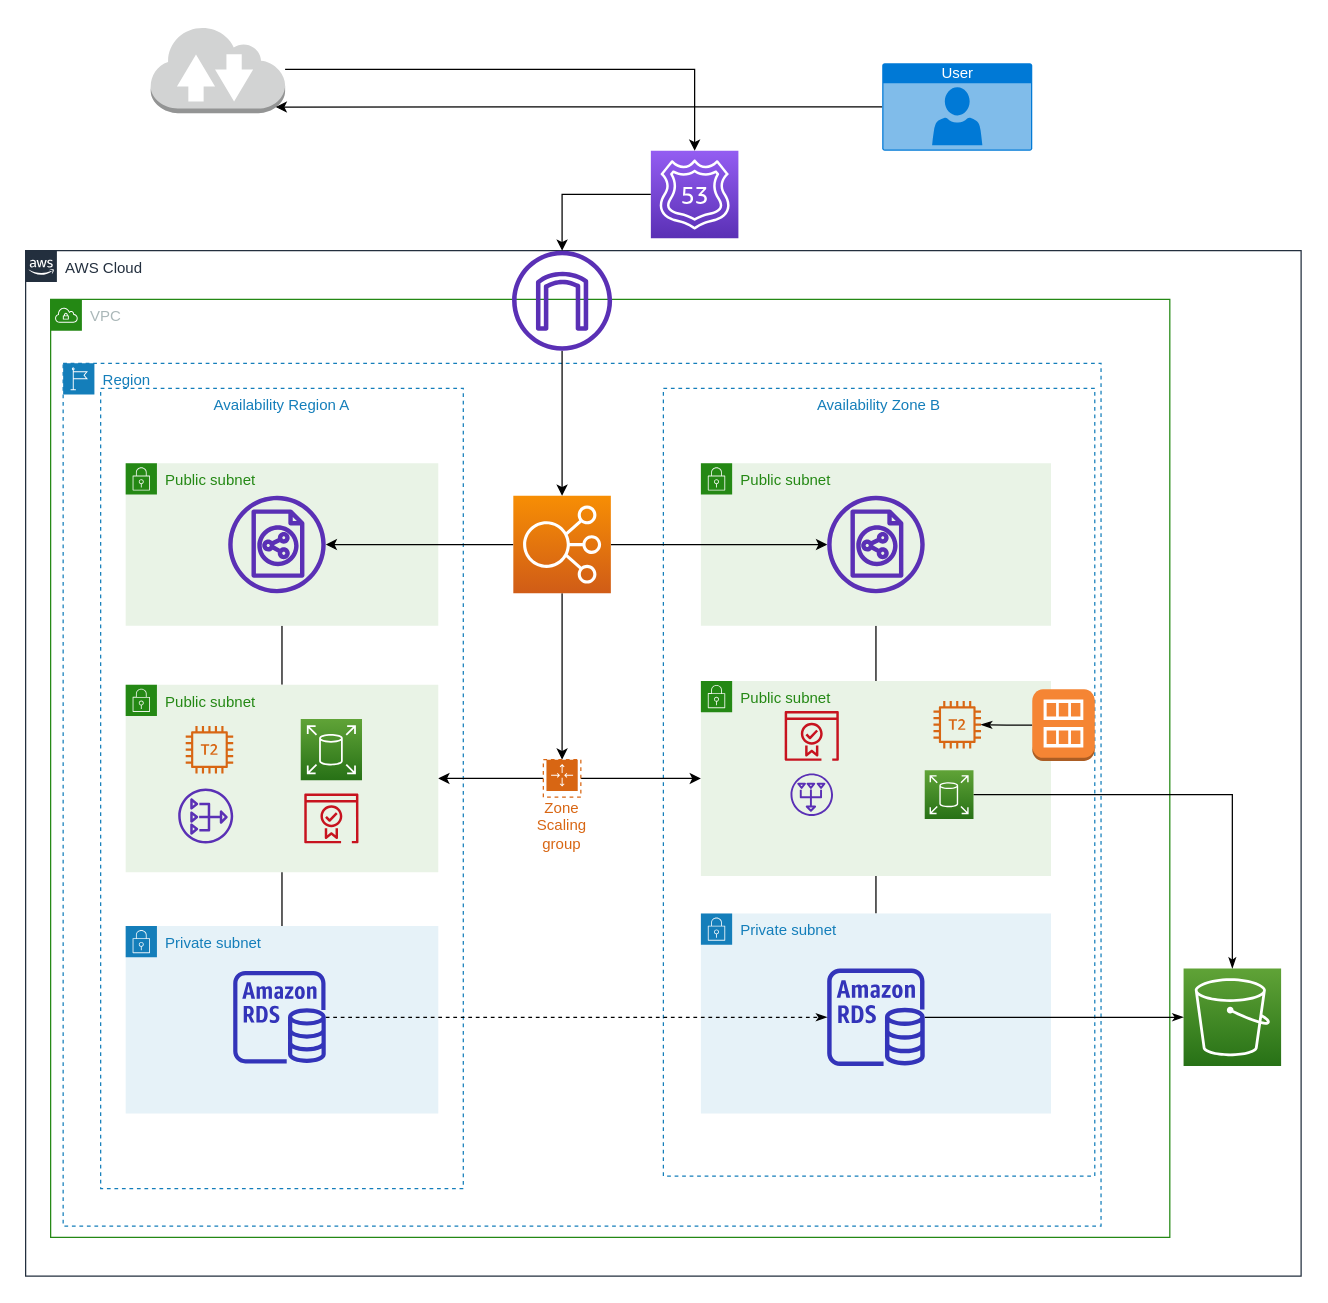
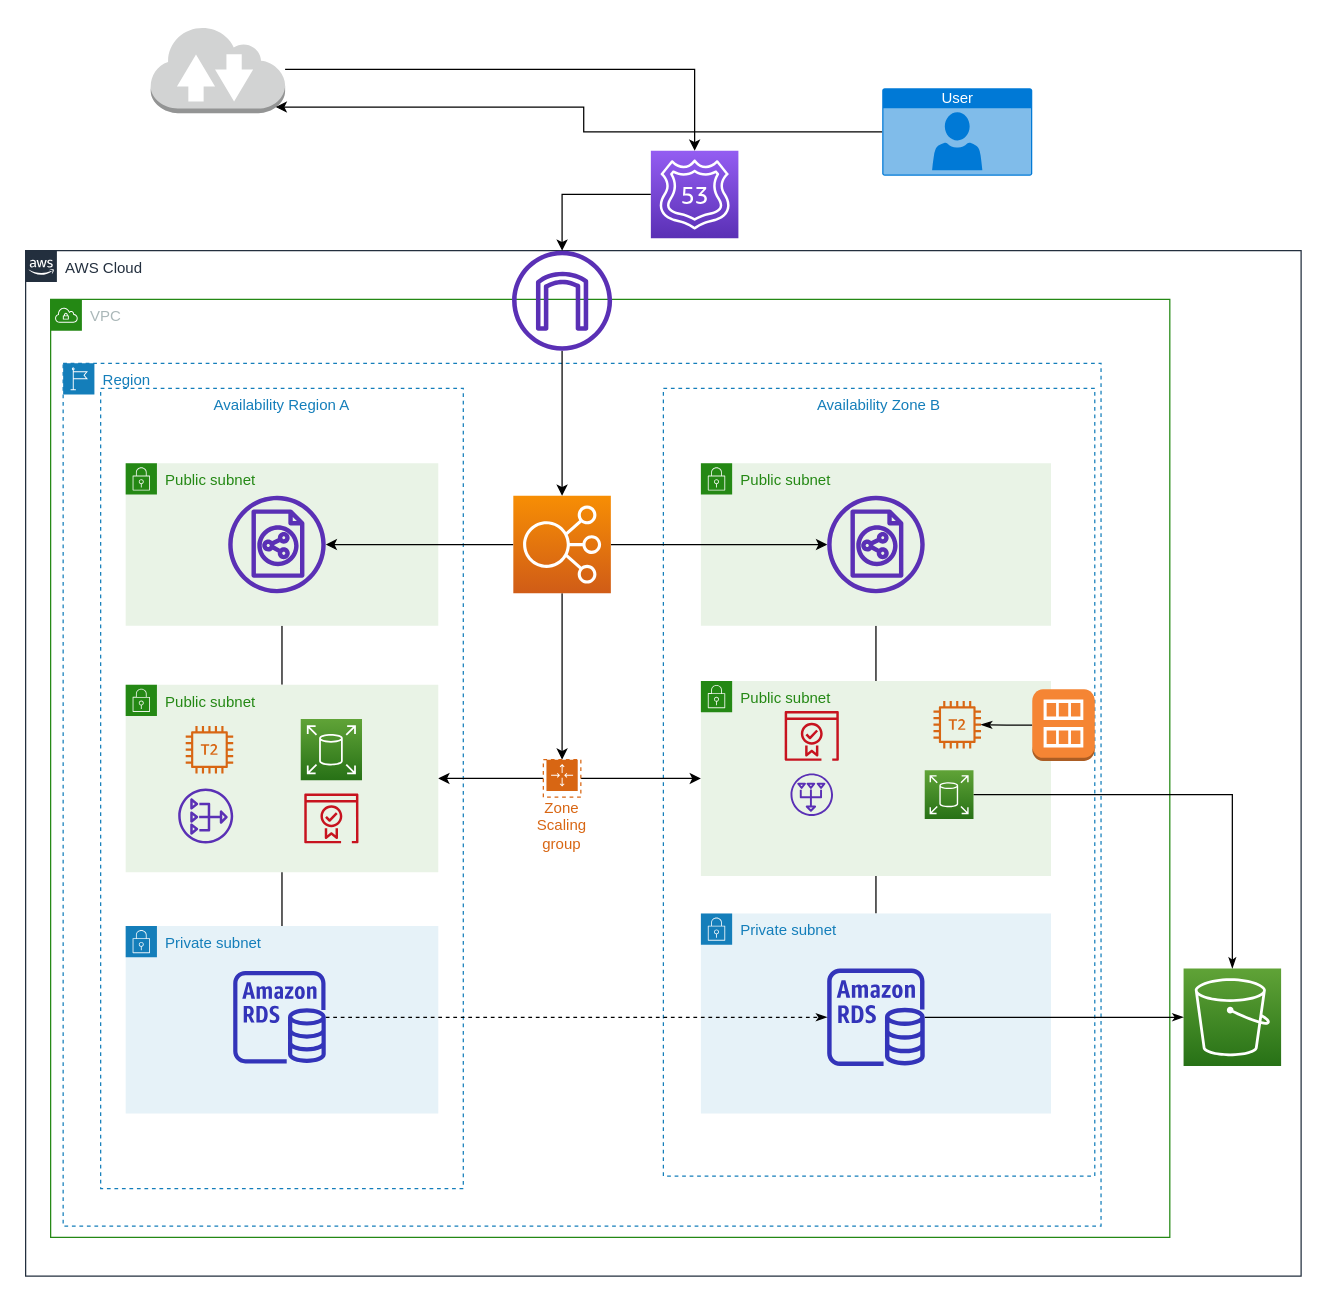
node "User": moved (957, 107) -> (957, 132)
